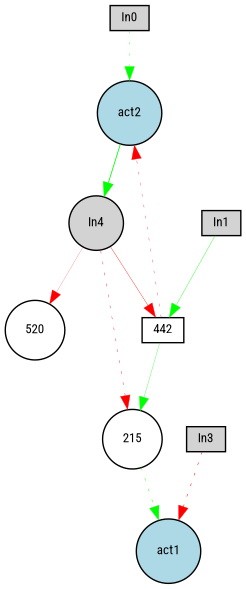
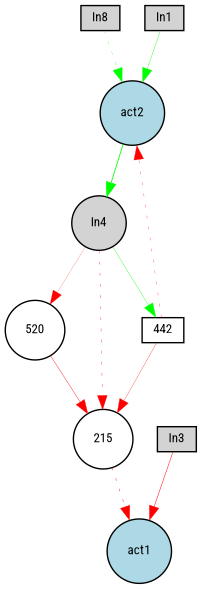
node "In0": label "In0" -> "In8"
edge "In1" -> "442": now "In1" -> "act2"
edge "In4" -> "442": color red -> green
edge "442" -> "215": color green -> red
edge "520" -> "215": added
edge "In3" -> "act1": style dotted -> solid
edge "215" -> "act1": color green -> red
